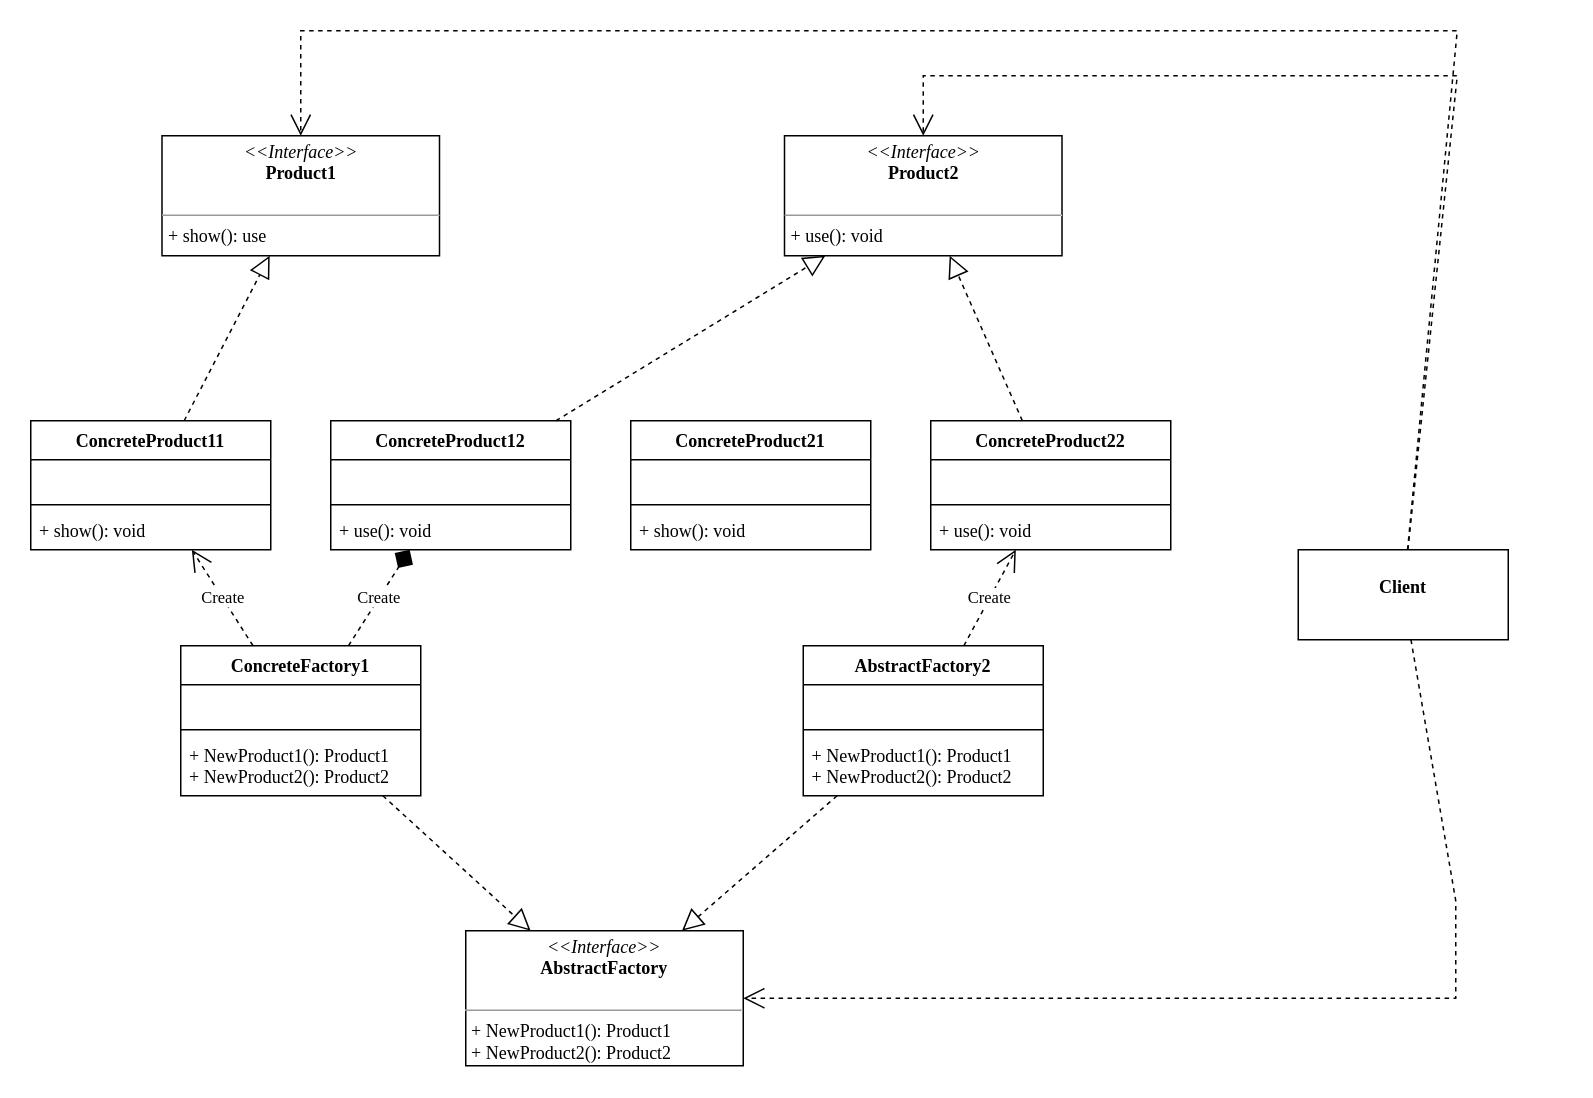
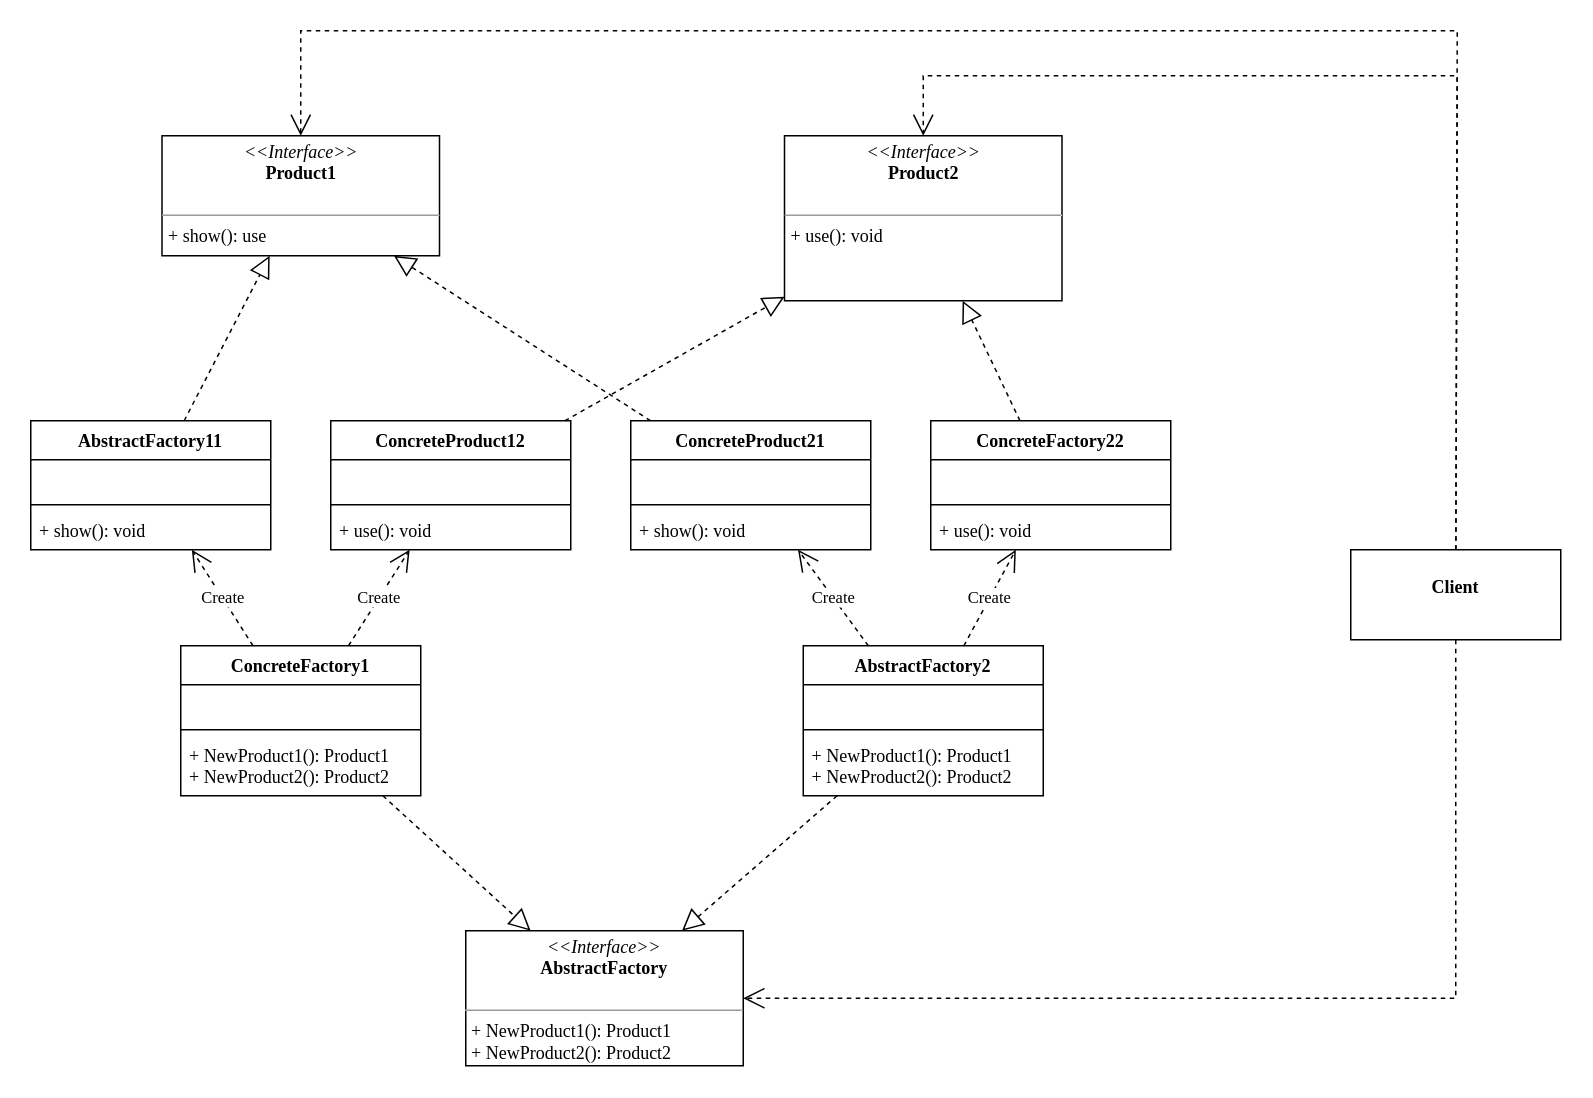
node "<<Interface>> Product2 + use(): void": size 278x120 -> 278x165
edge "ConcreteProduct21" -> "<<Interface>> Product1 + show(): use": added
node "ConcreteProduct11": label "ConcreteProduct11" -> "AbstractFactory11"
node "ConcreteProduct22": label "ConcreteProduct22" -> "ConcreteFactory22"
edge "ConcreteFactory1" -> "ConcreteProduct12": arrowhead diamond -> open
node "Client": moved (1403, 595) -> (1456, 595)
edge "AbstractFactory2" -> "ConcreteProduct21": added, label "Create"
